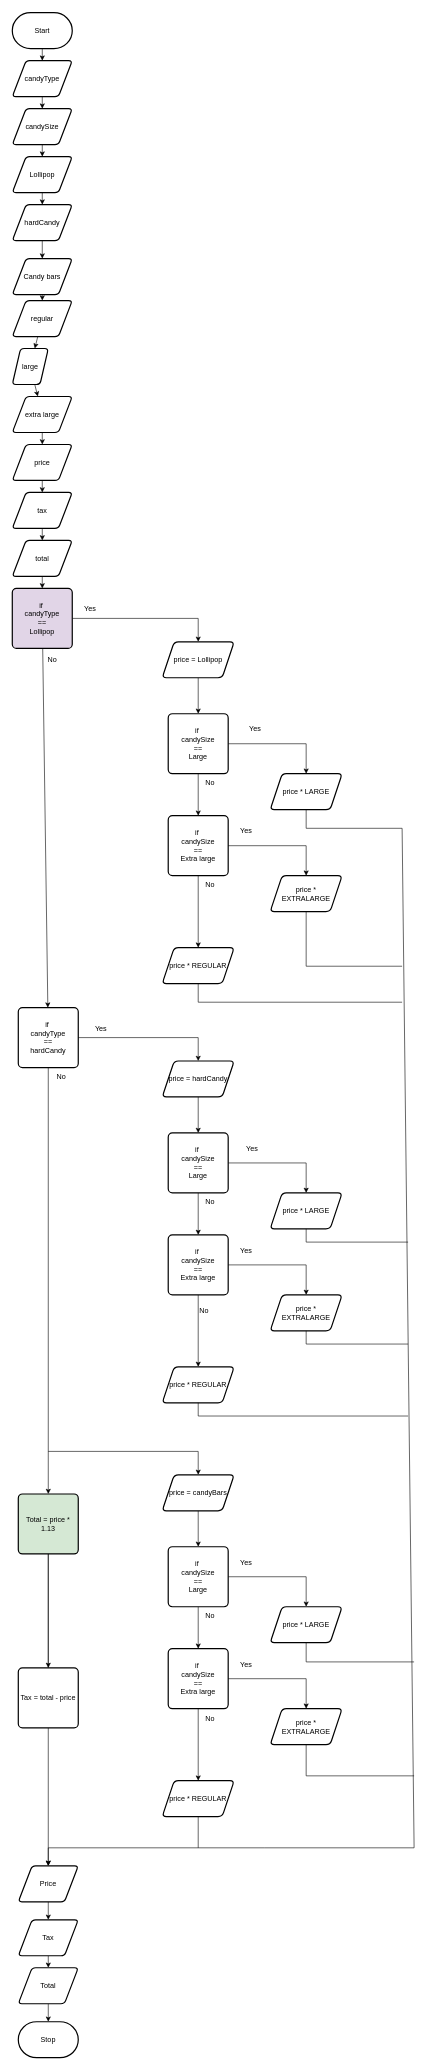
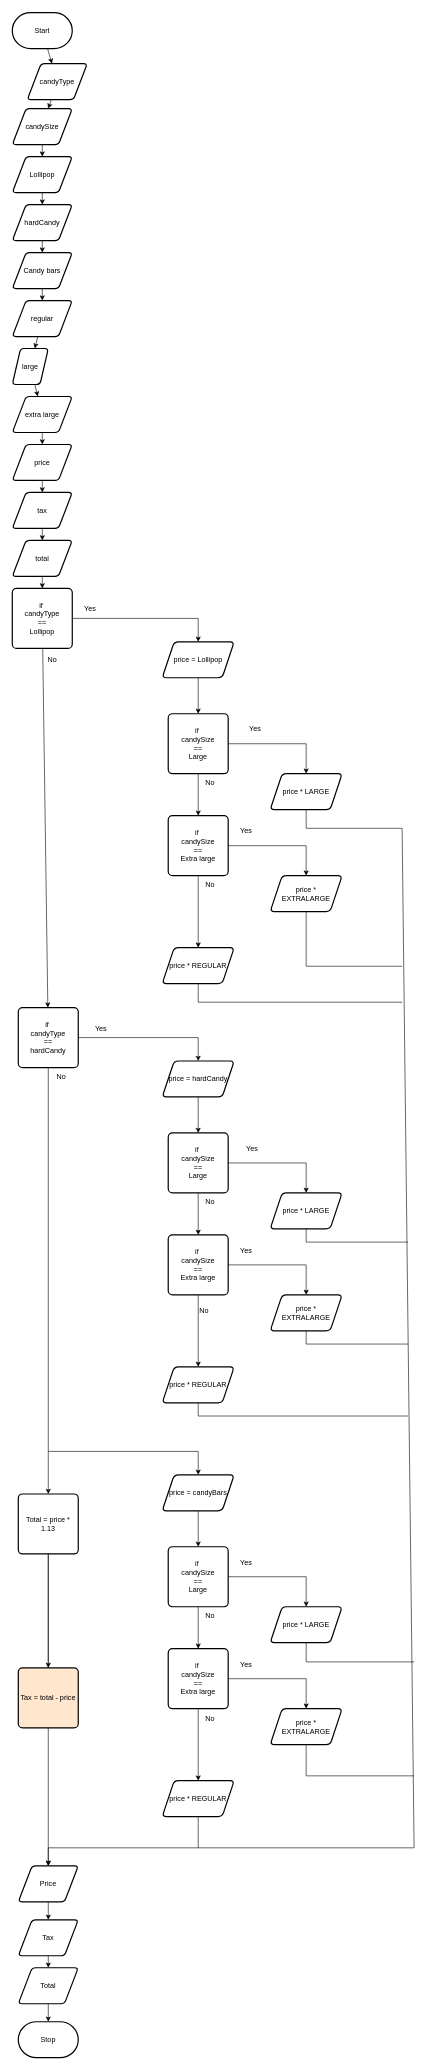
node "candyType": moved (42, 78) -> (57, 81)
node "Candy bars": moved (42, 276) -> (42, 270)
node "if candyType == Lollipop": fillcolor #e1d5e7 -> #ffffff
node "Total = price * 1.13": fillcolor #d5e8d4 -> #ffffff
node "Tax = total - price": fillcolor #ffffff -> #ffe6cc
